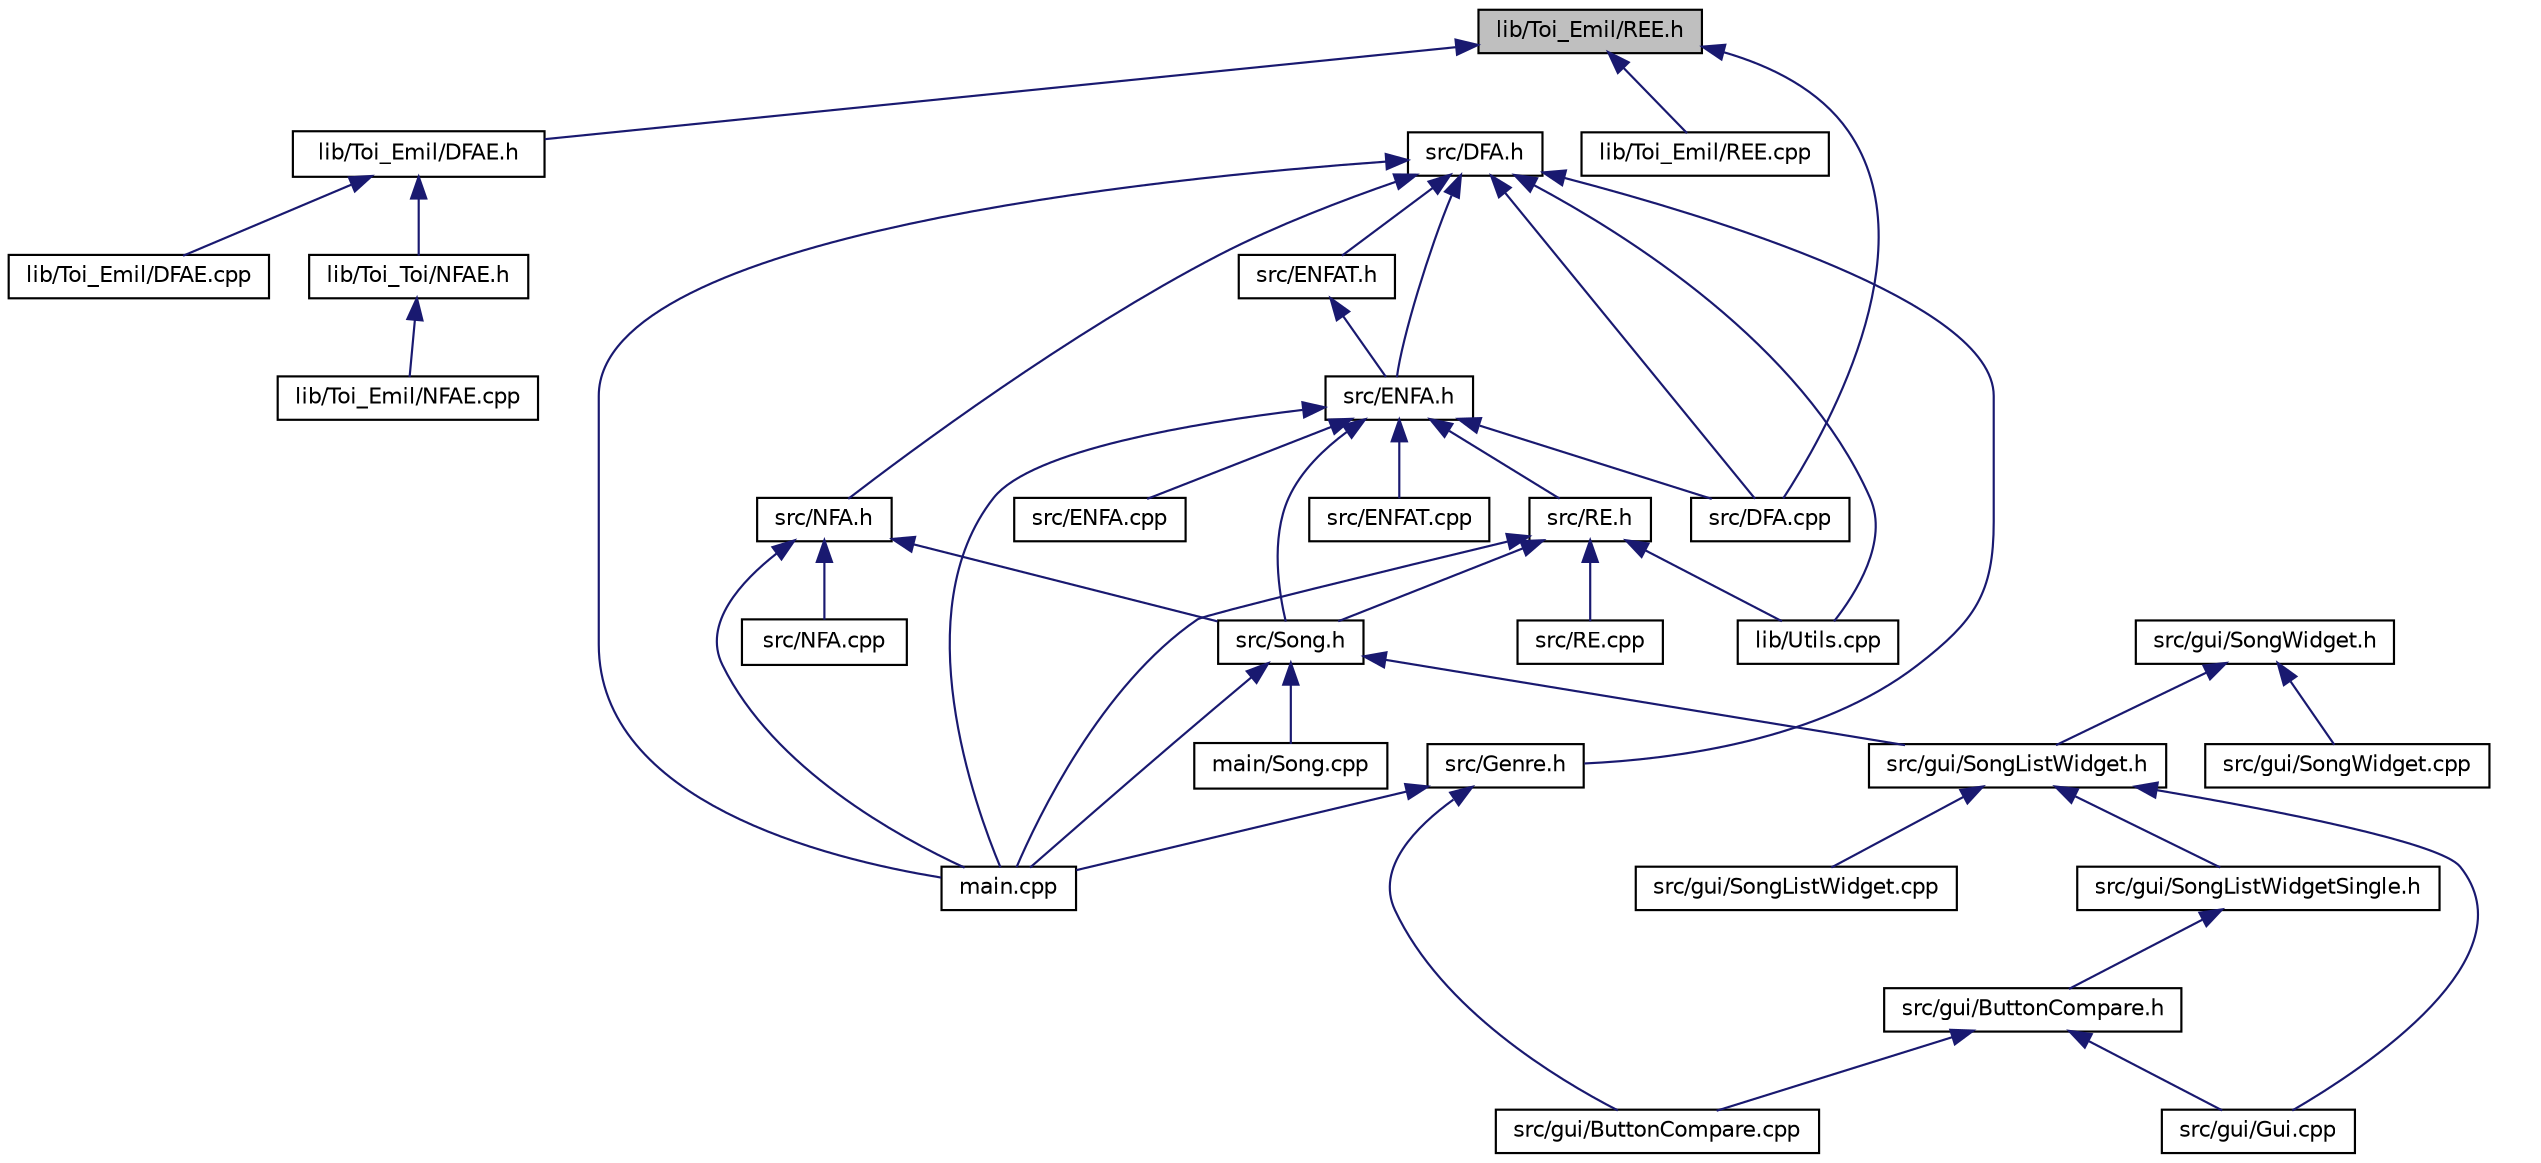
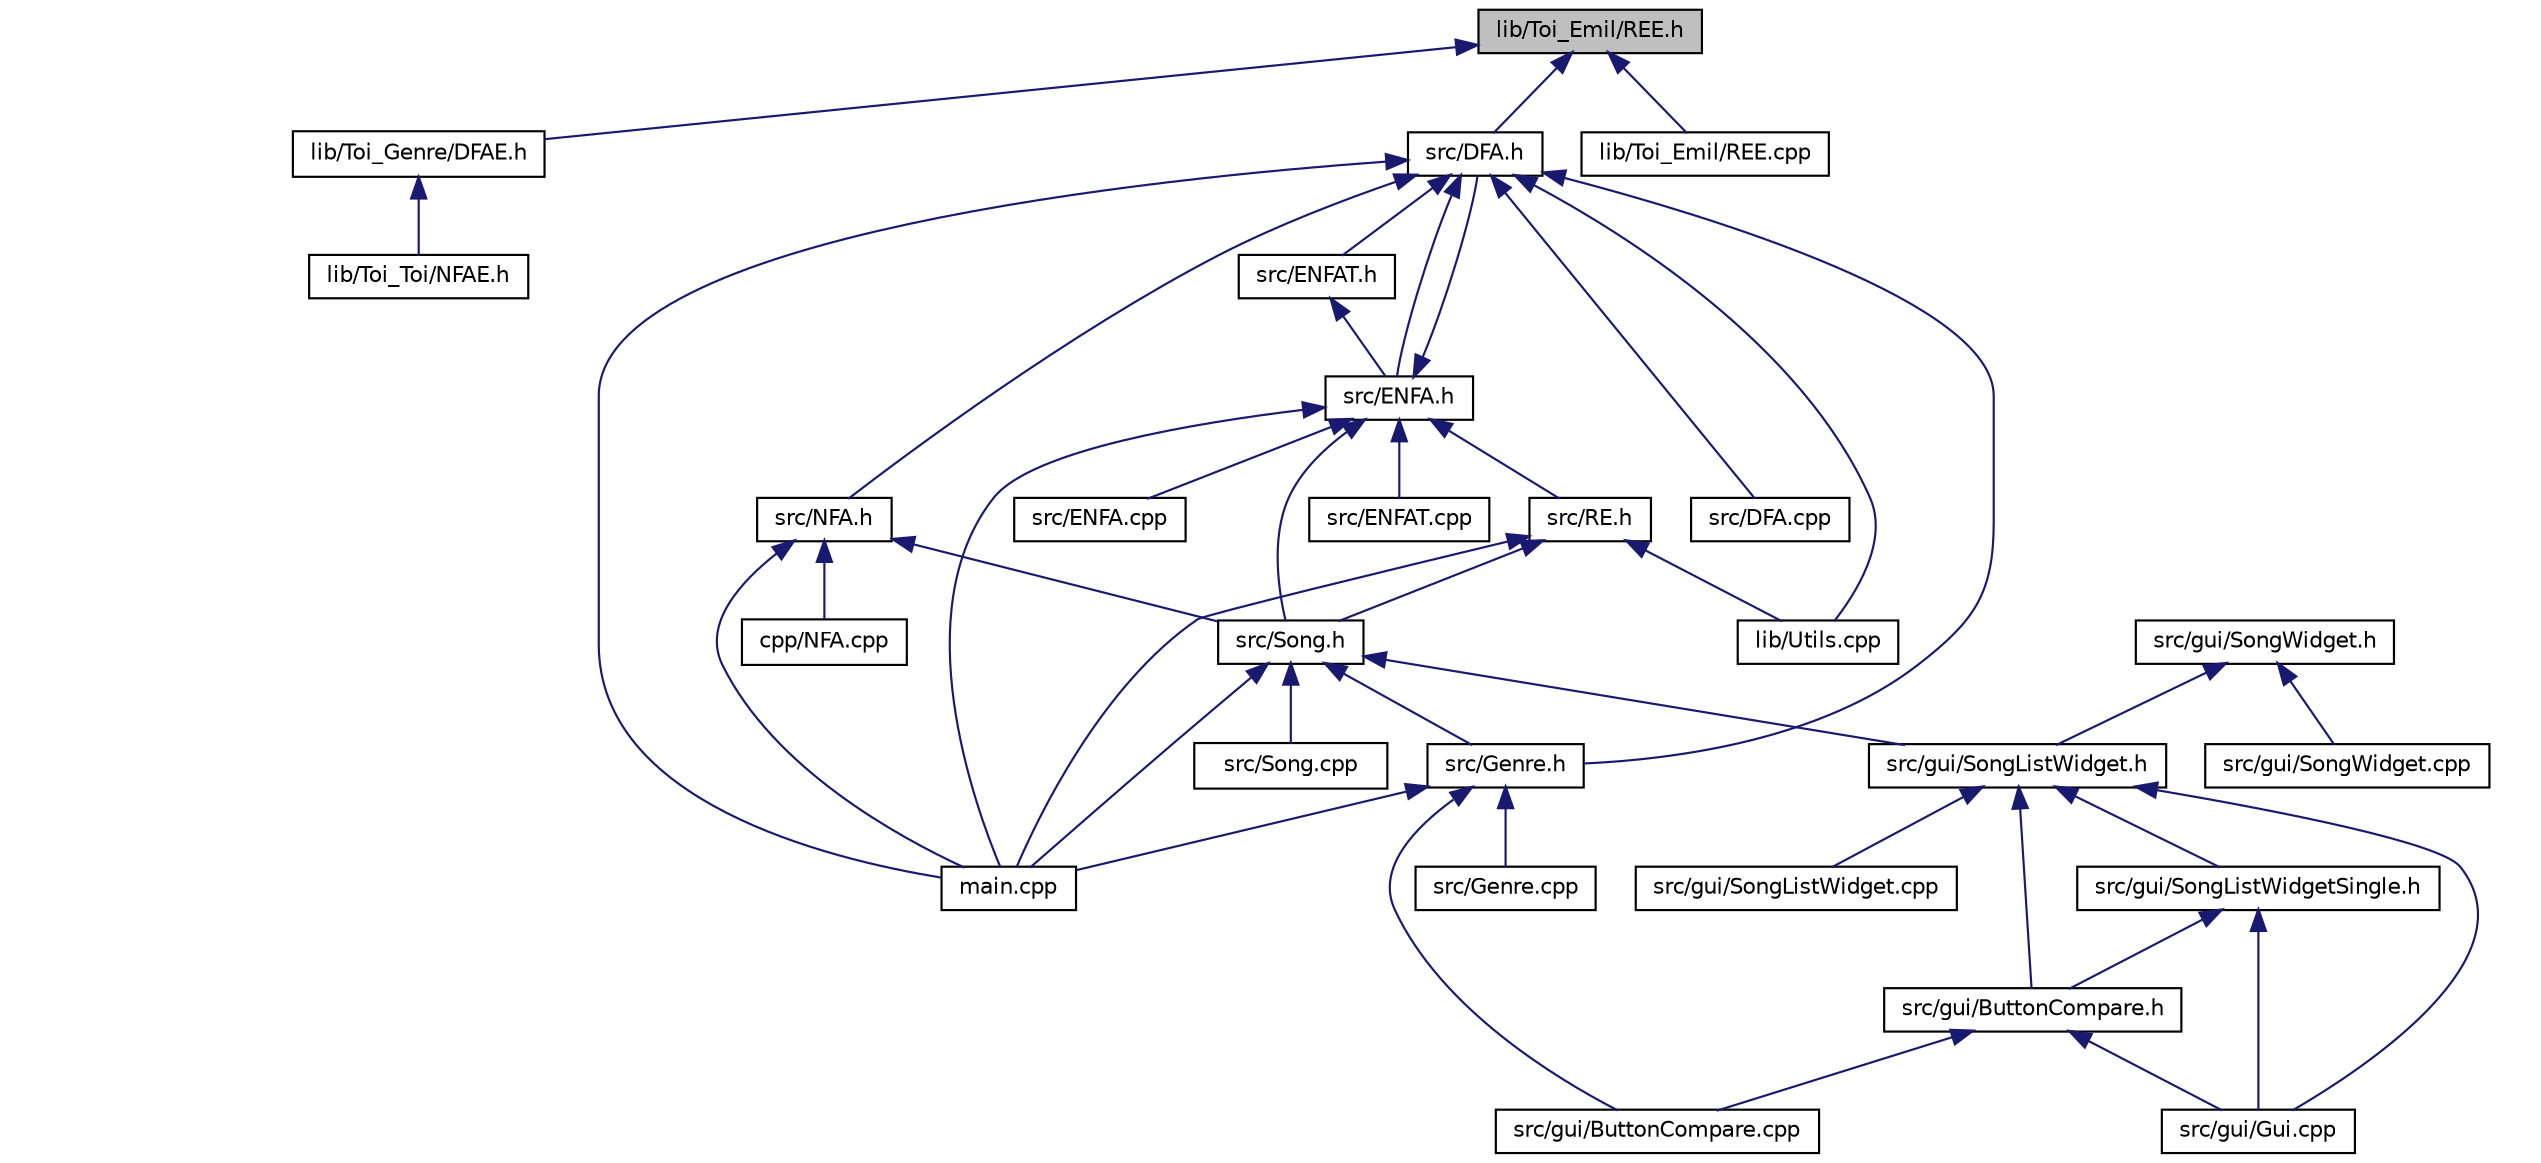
node "lib/Toi_Emil/DFAE.h": label "lib/Toi_Emil/DFAE.h" -> "lib/Toi_Genre/DFAE.h"
edge "src/DFA.cpp" -> "lib/Toi_Emil/REE.h": now "src/DFA.h" -> "lib/Toi_Emil/REE.h"
node "lib/Toi_Emil/DFAE.cpp": removed
node "lib/Toi_Emil/NFAE.cpp": removed
edge "src/DFA.cpp" -> "src/ENFA.h": now "src/DFA.h" -> "src/ENFA.h"
node "src/NFA.cpp": label "src/NFA.cpp" -> "cpp/NFA.cpp"
node "src/RE.cpp": removed
edge "src/Genre.h" -> "src/Song.h": added
node "main/Song.cpp": label "main/Song.cpp" -> "src/Song.cpp"
node "src/Genre.cpp": added
edge "src/gui/ButtonCompare.h" -> "src/gui/SongListWidget.h": added
edge "src/gui/Gui.cpp" -> "src/gui/SongListWidgetSingle.h": added
